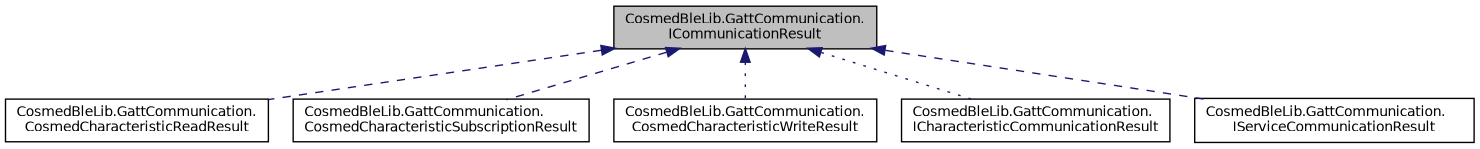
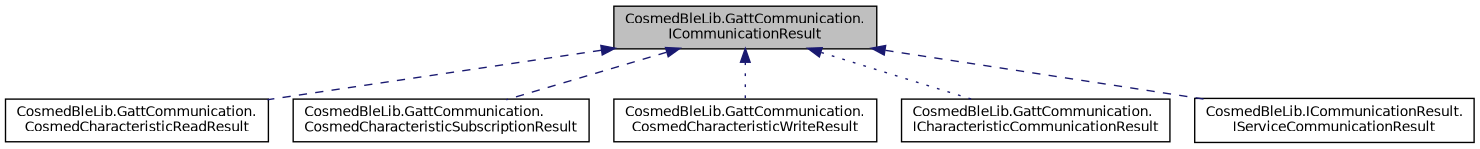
node "CosmedBleLib.GattCommunication. IServiceCommunicationResult": label "CosmedBleLib.GattCommunication. IServiceCommunicationResult" -> "CosmedBleLib.ICommunicationResult. IServiceCommunicationResult"
